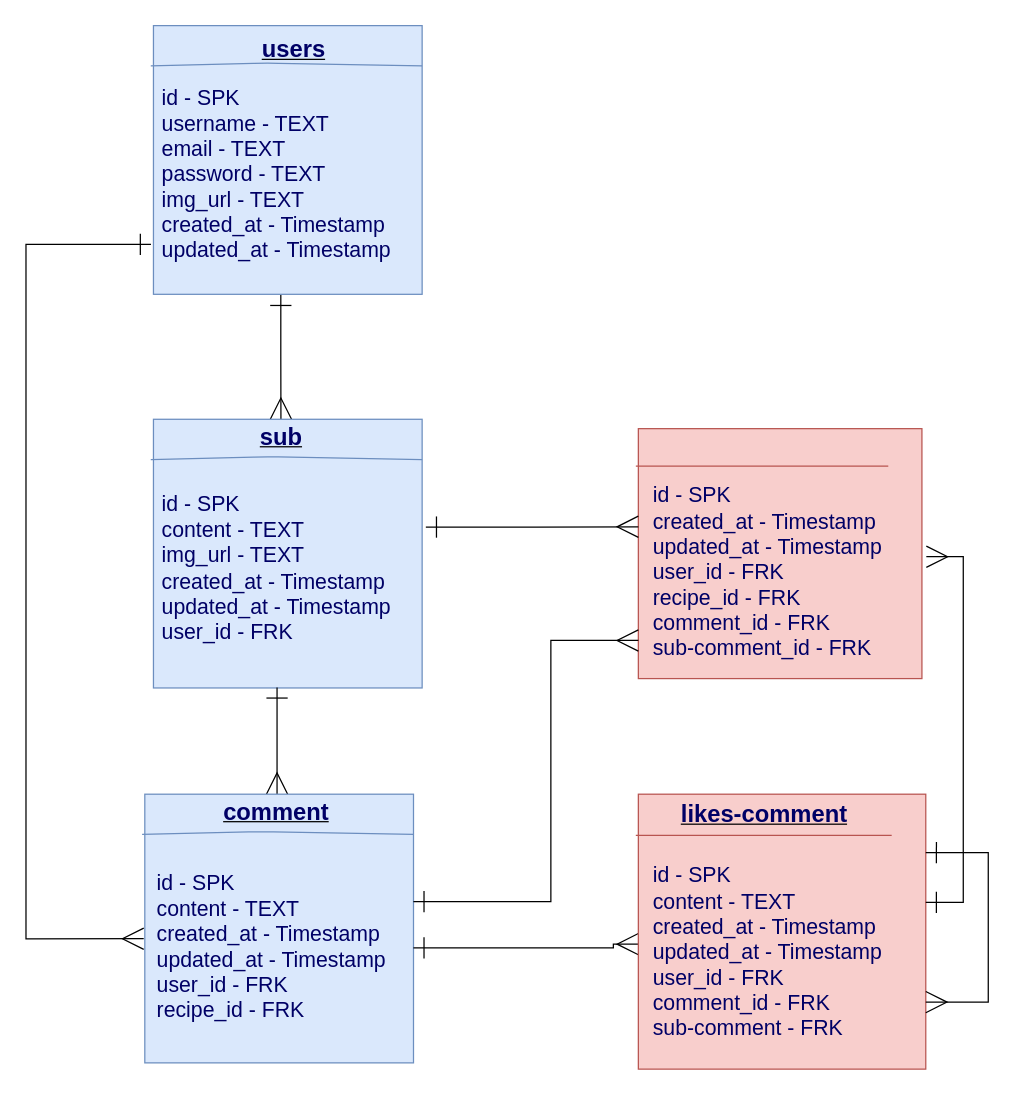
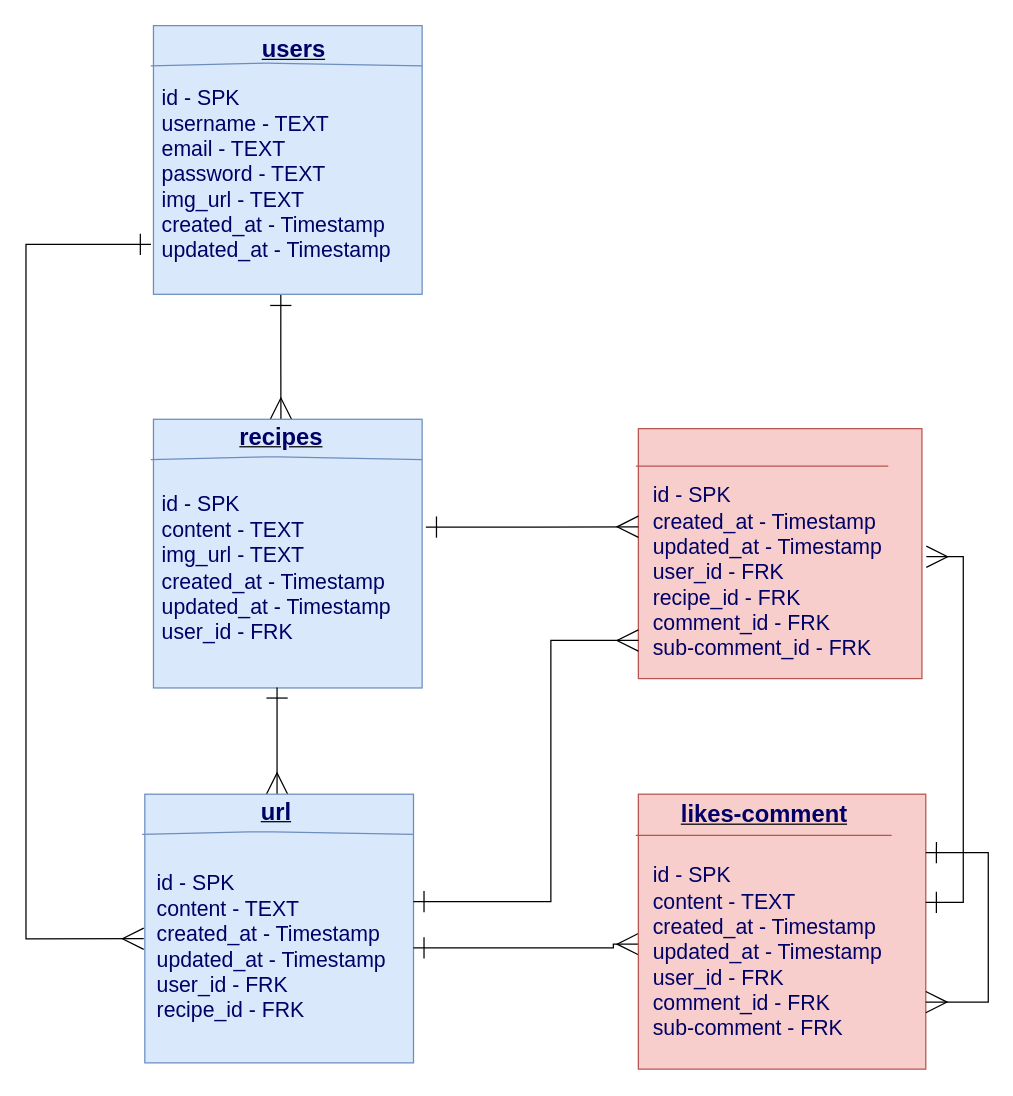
node "sub": label "sub" -> "recipes"
node "comment": label "comment" -> "url"
